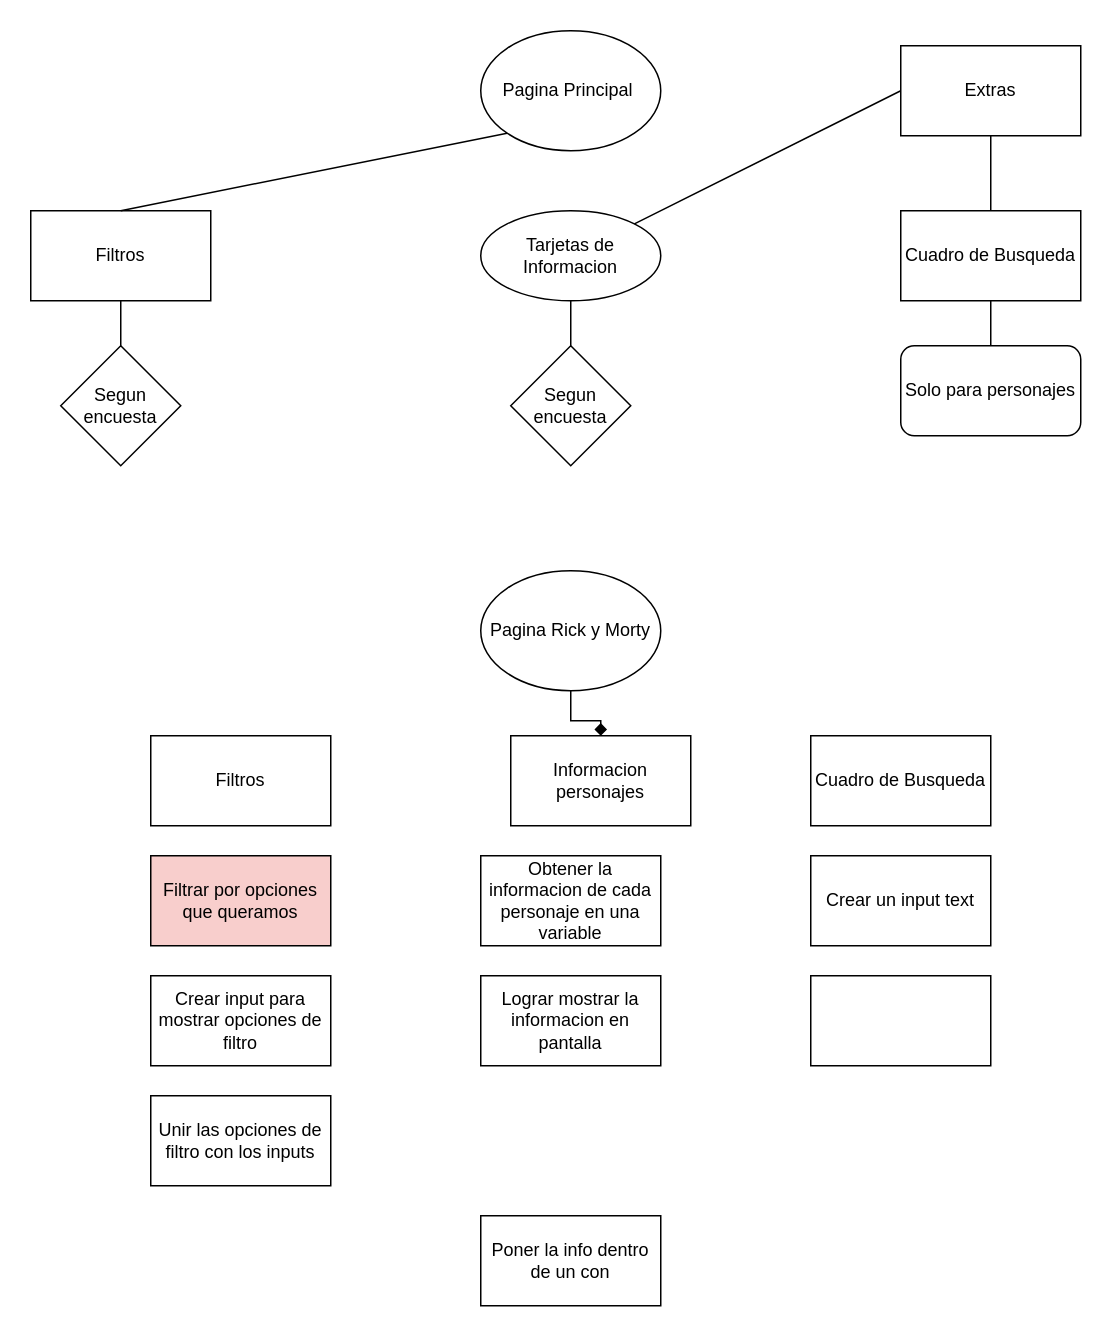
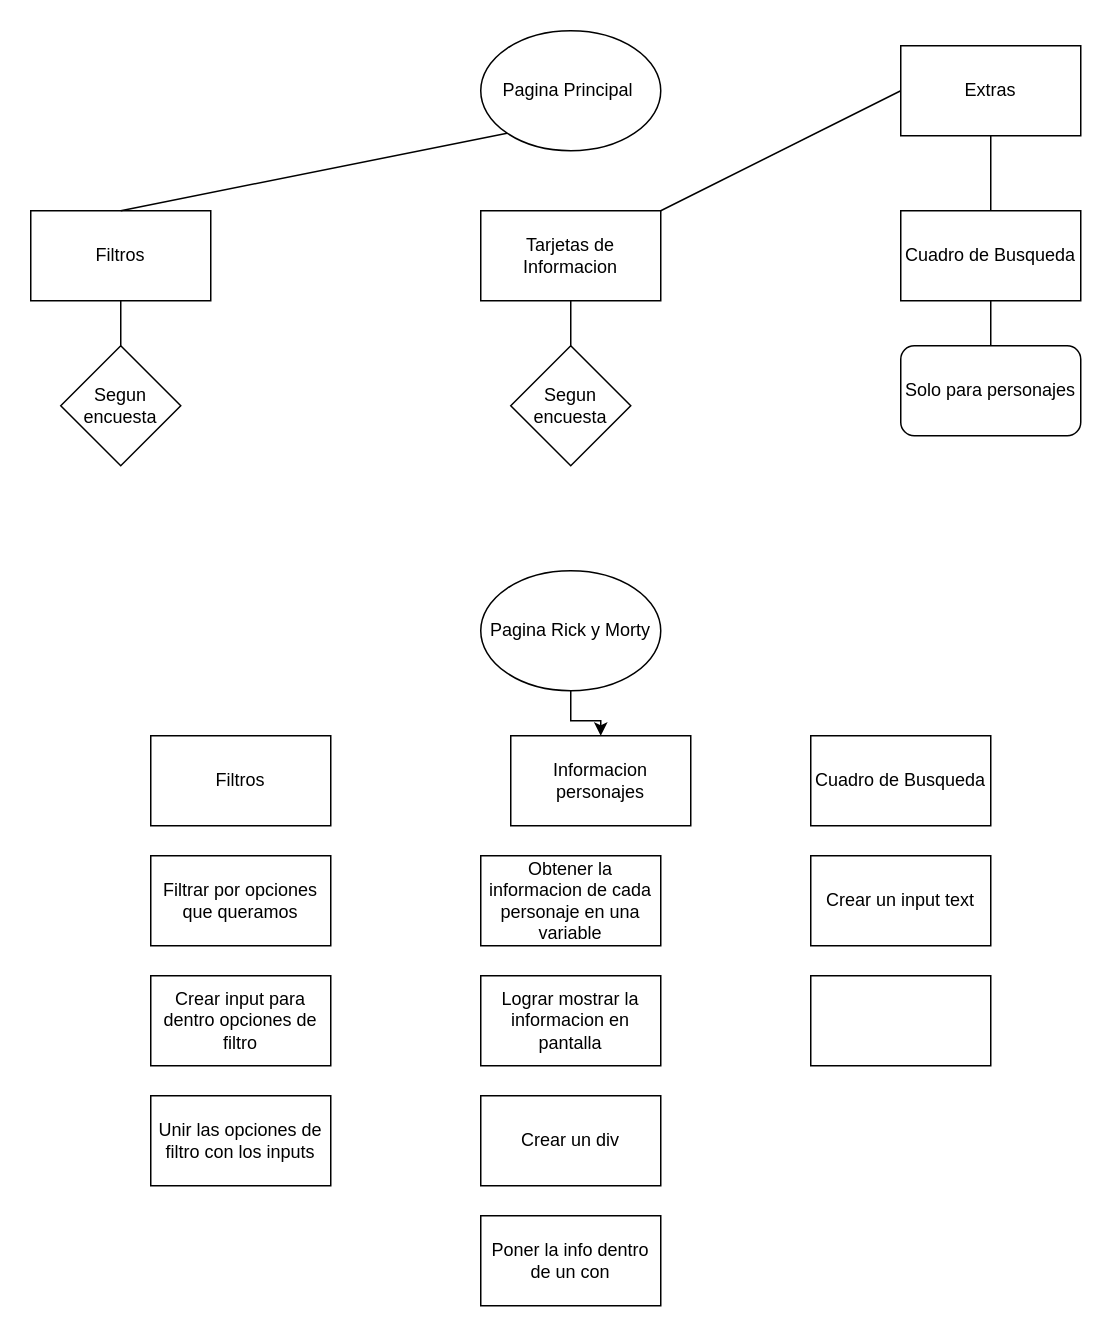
node "Tarjetas de Informacion": shape ellipse -> rectangle
edge "Pagina Rick y Morty" -> "Informacion personajes": arrowhead diamond -> classic
node "Filtrar por opciones que queramos": fillcolor #f8cecc -> #ffffff
node "Crear input para mostrar opciones de filtro": label "Crear input para mostrar opciones de filtro" -> "Crear input para dentro opciones de filtro"
node "Crear un div": added
